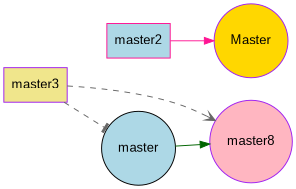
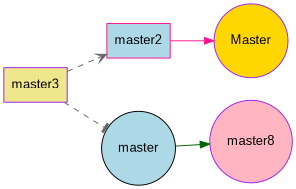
edge "master3" -> "master8": now "master3" -> "master2"
